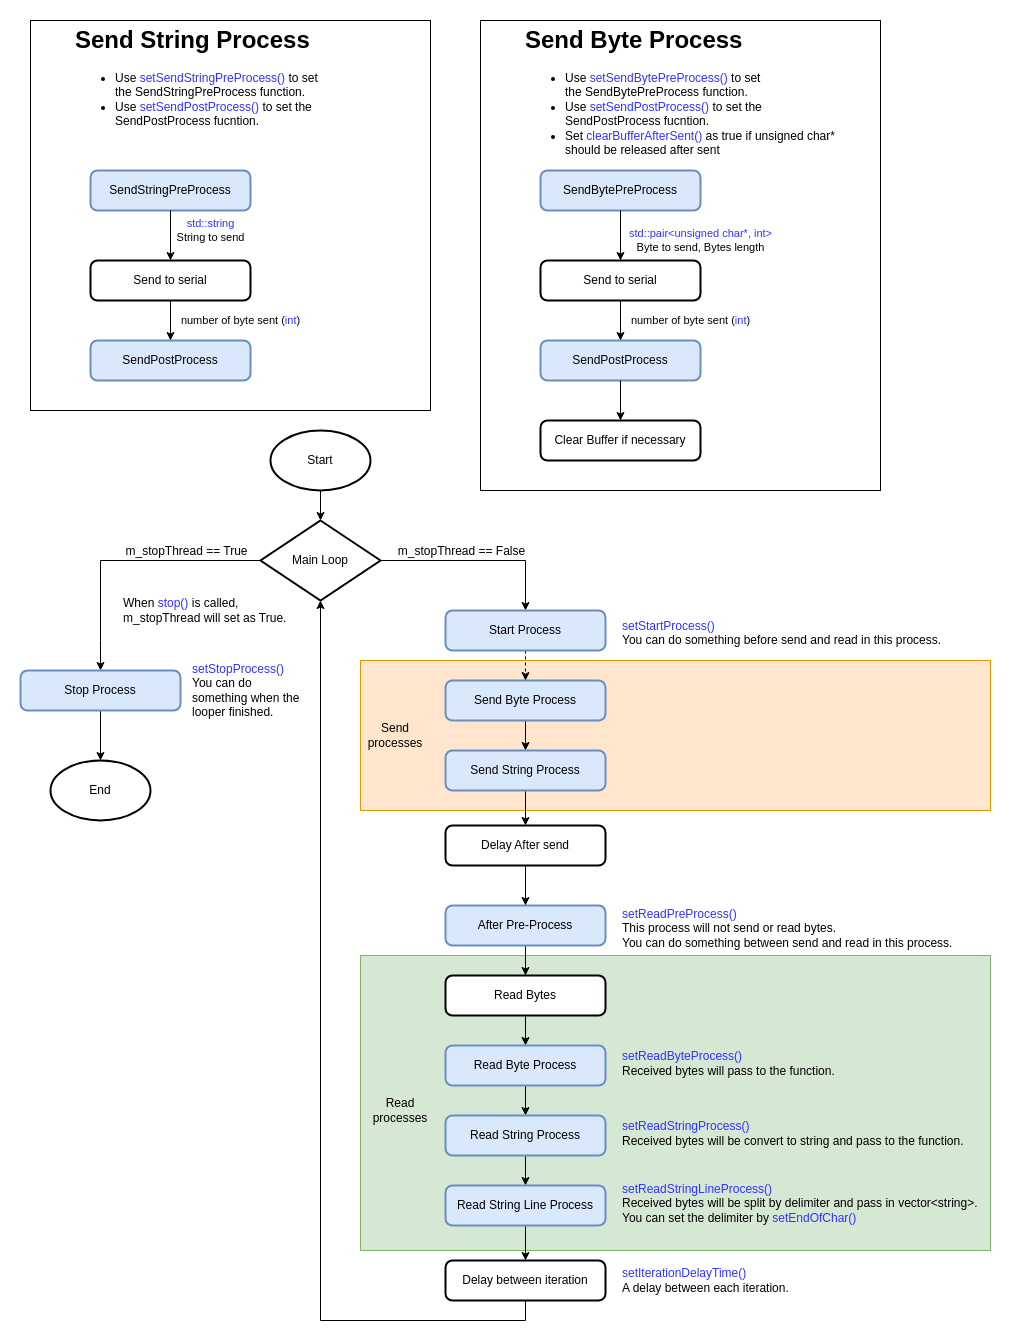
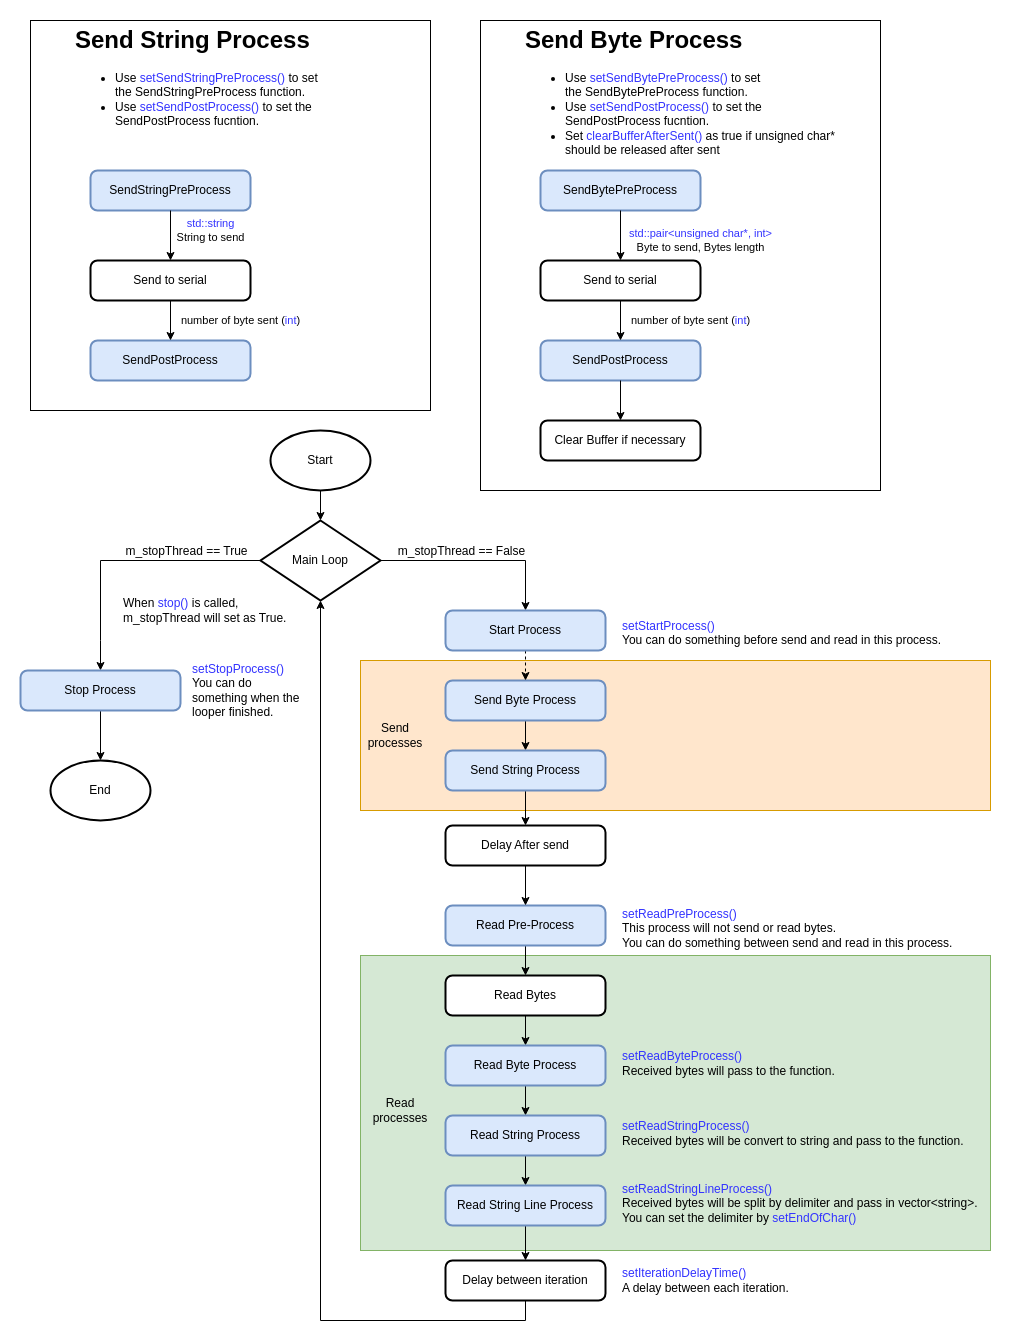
node "After Pre-Process": label "After Pre-Process" -> "Read Pre-Process"
